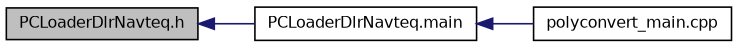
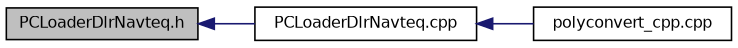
node "PCLoaderDlrNavteq.main": label "PCLoaderDlrNavteq.main" -> "PCLoaderDlrNavteq.cpp"
node "polyconvert_main.cpp": label "polyconvert_main.cpp" -> "polyconvert_cpp.cpp"
